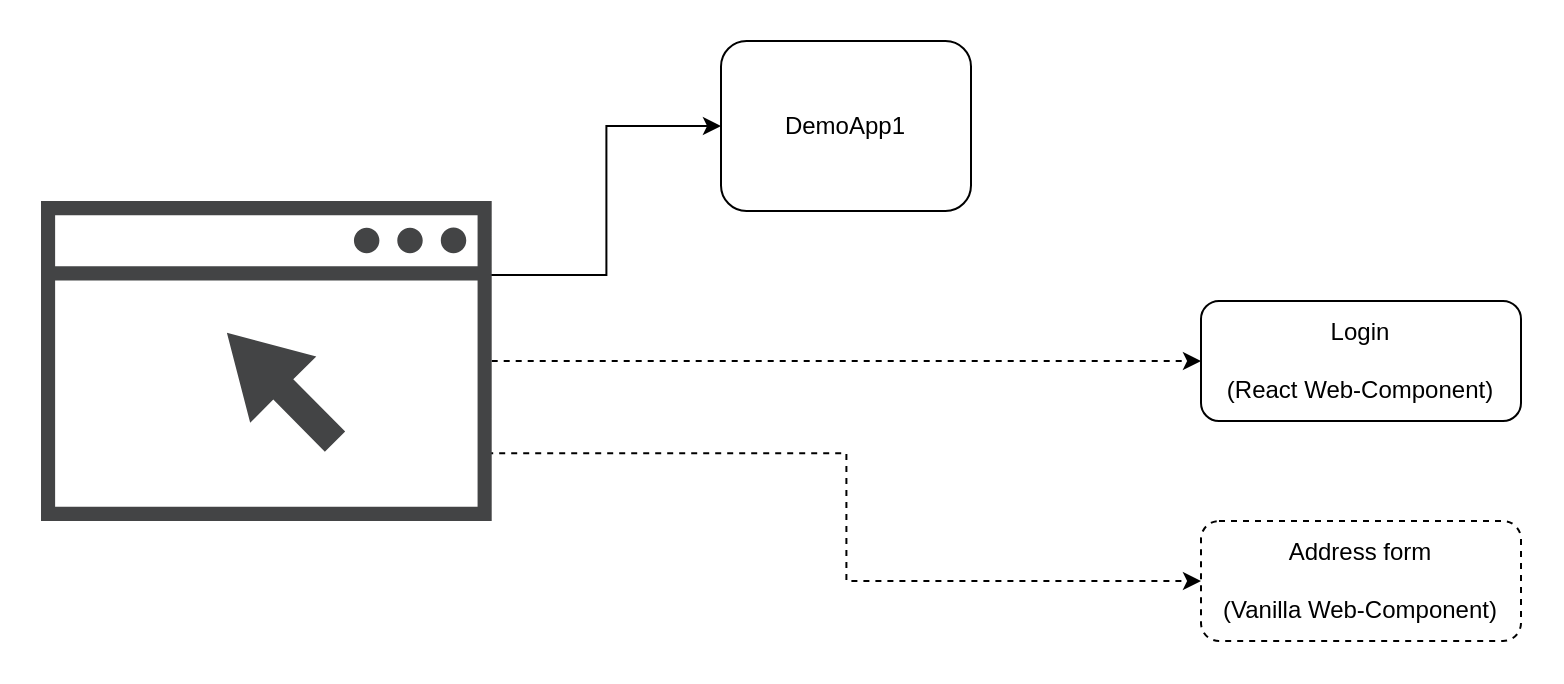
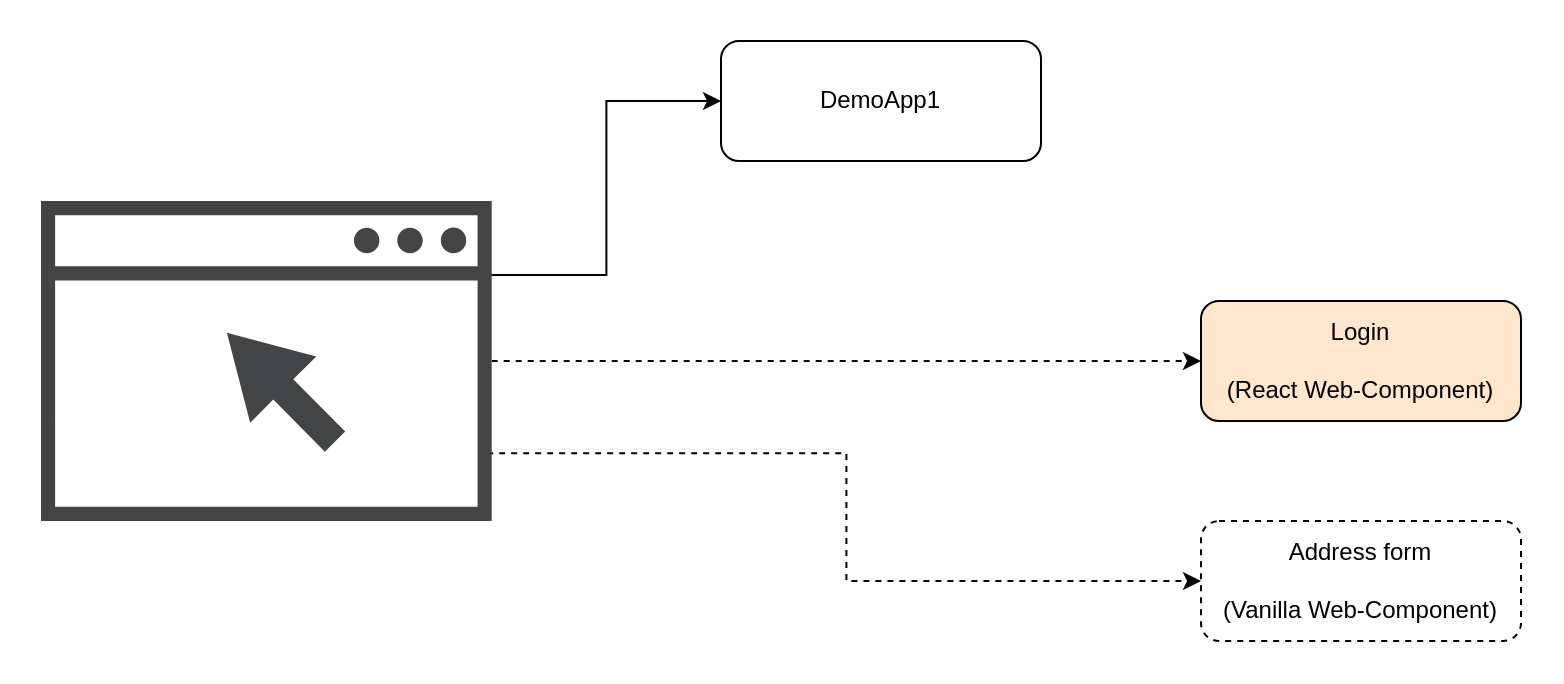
node "DemoApp1": size 250x170 -> 320x120
node "Login (React Web-Component)": fillcolor #ffffff -> #ffe6cc
